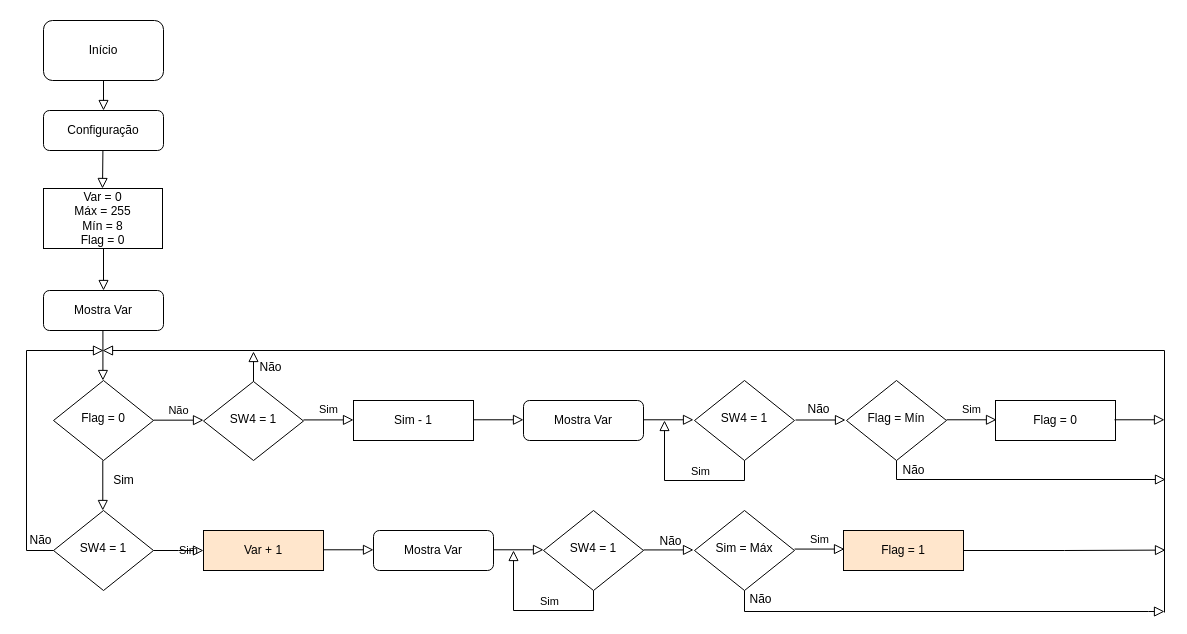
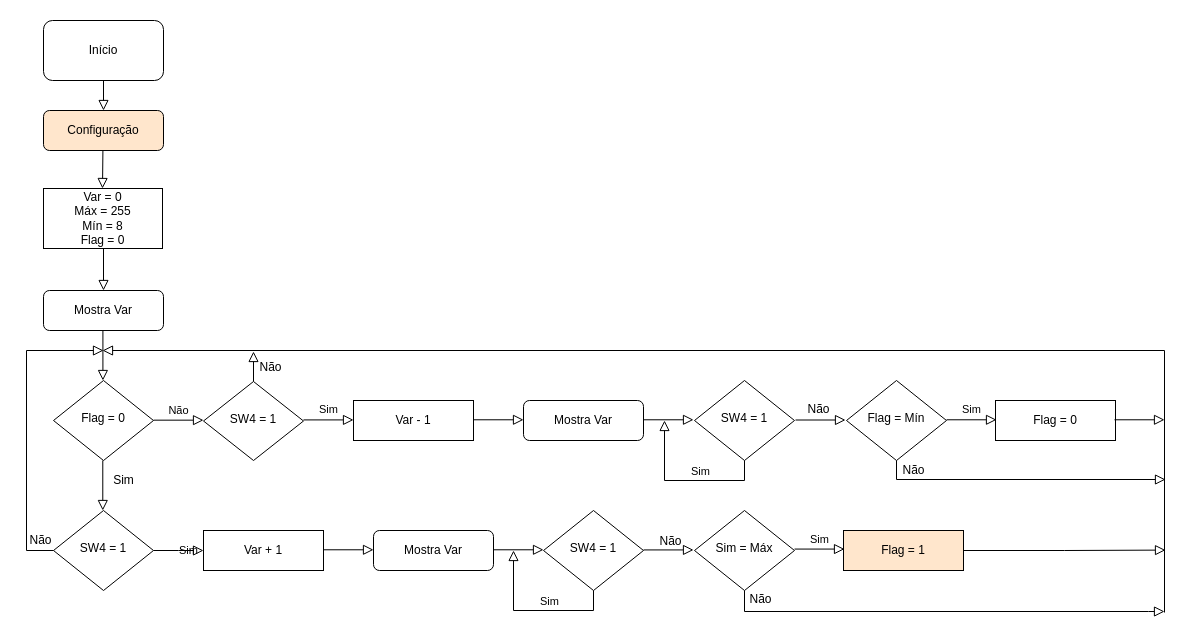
node "Configuração": fillcolor #ffffff -> #ffe6cc
node "Sim - 1": label "Sim - 1" -> "Var - 1"
node "Var + 1": fillcolor #ffe6cc -> #ffffff
